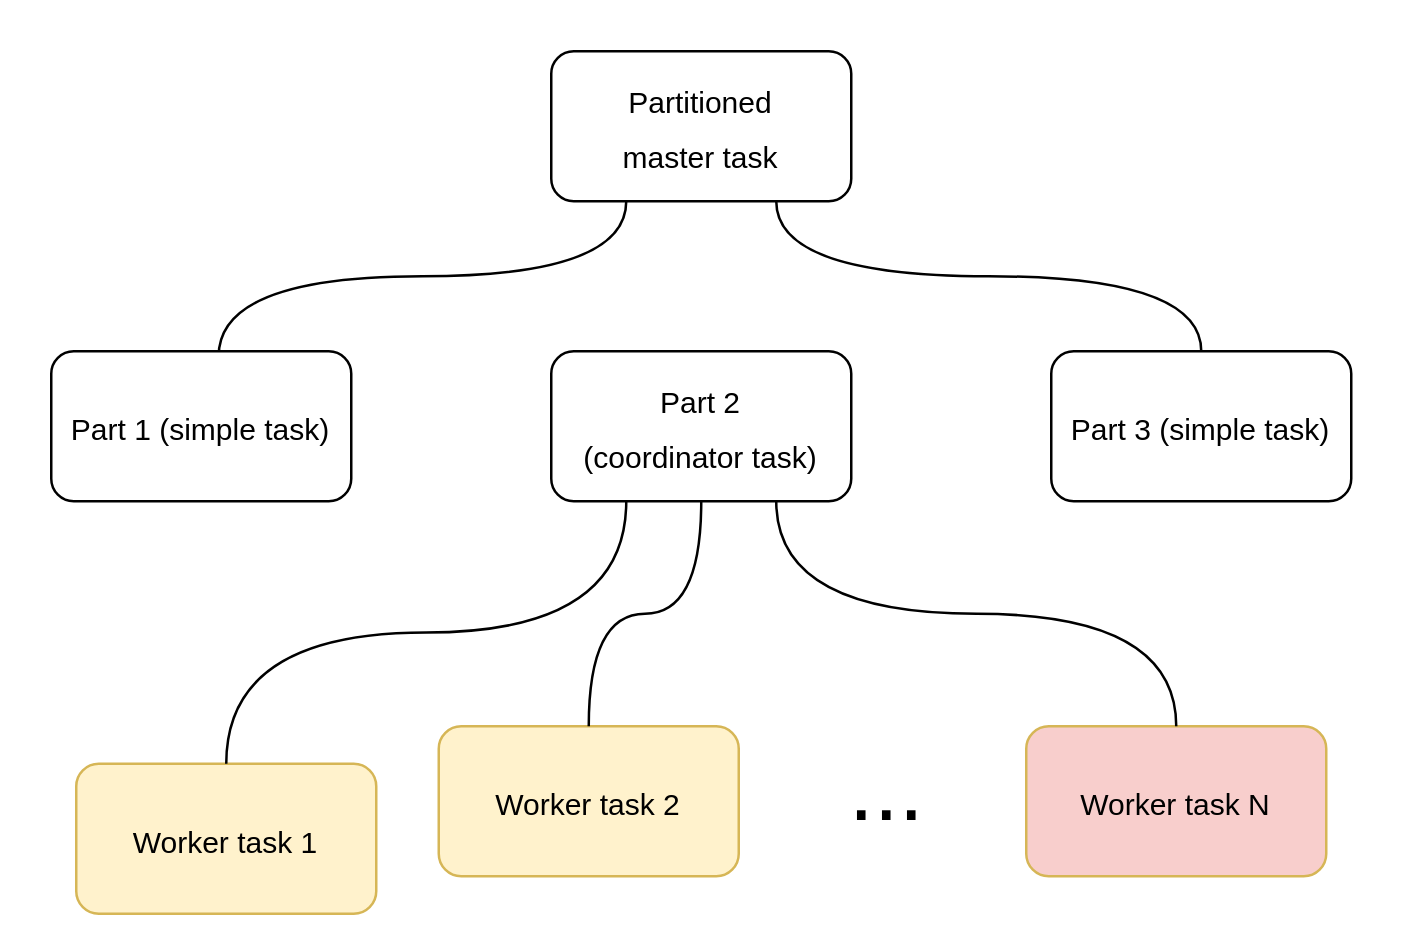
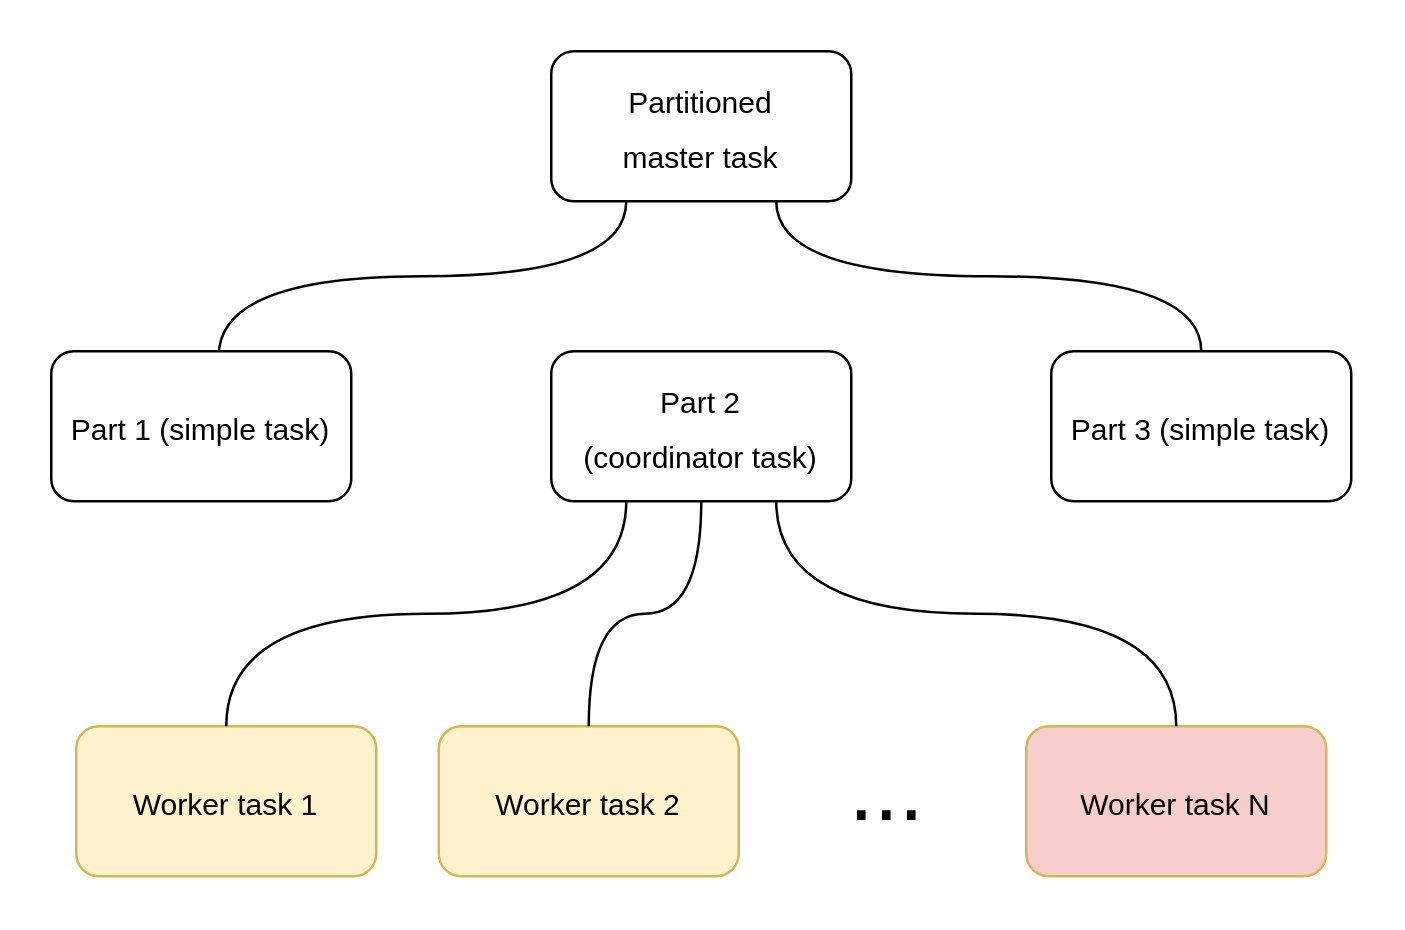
node "Worker task 1": moved (226, 839) -> (226, 801)
